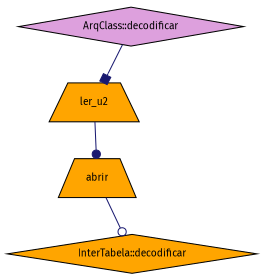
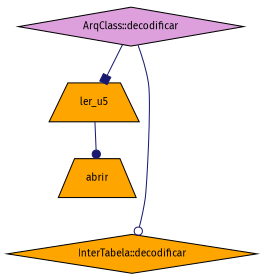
node "ler_u2": label "ler_u2" -> "ler_u5"
edge "abrir" -> "InterTabela::decodificar": now "ArqClass::decodificar" -> "InterTabela::decodificar"
